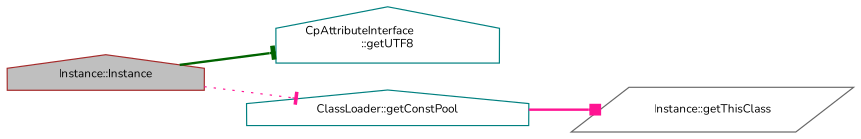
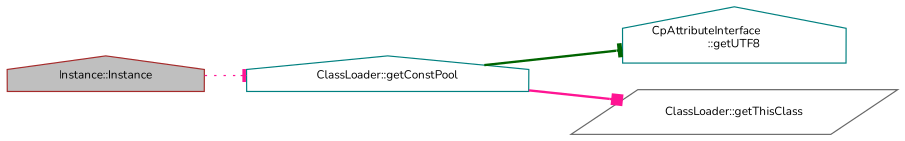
edge "Instance::Instance" -> "CpAttributeInterface ::getUTF8": now "ClassLoader::getConstPool" -> "CpAttributeInterface ::getUTF8"
node "Instance::getThisClass": label "Instance::getThisClass" -> "ClassLoader::getThisClass"
